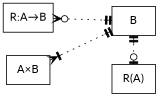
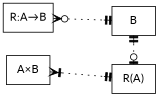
edge "B" -- "A×B": now "R(A)" -- "A×B"
